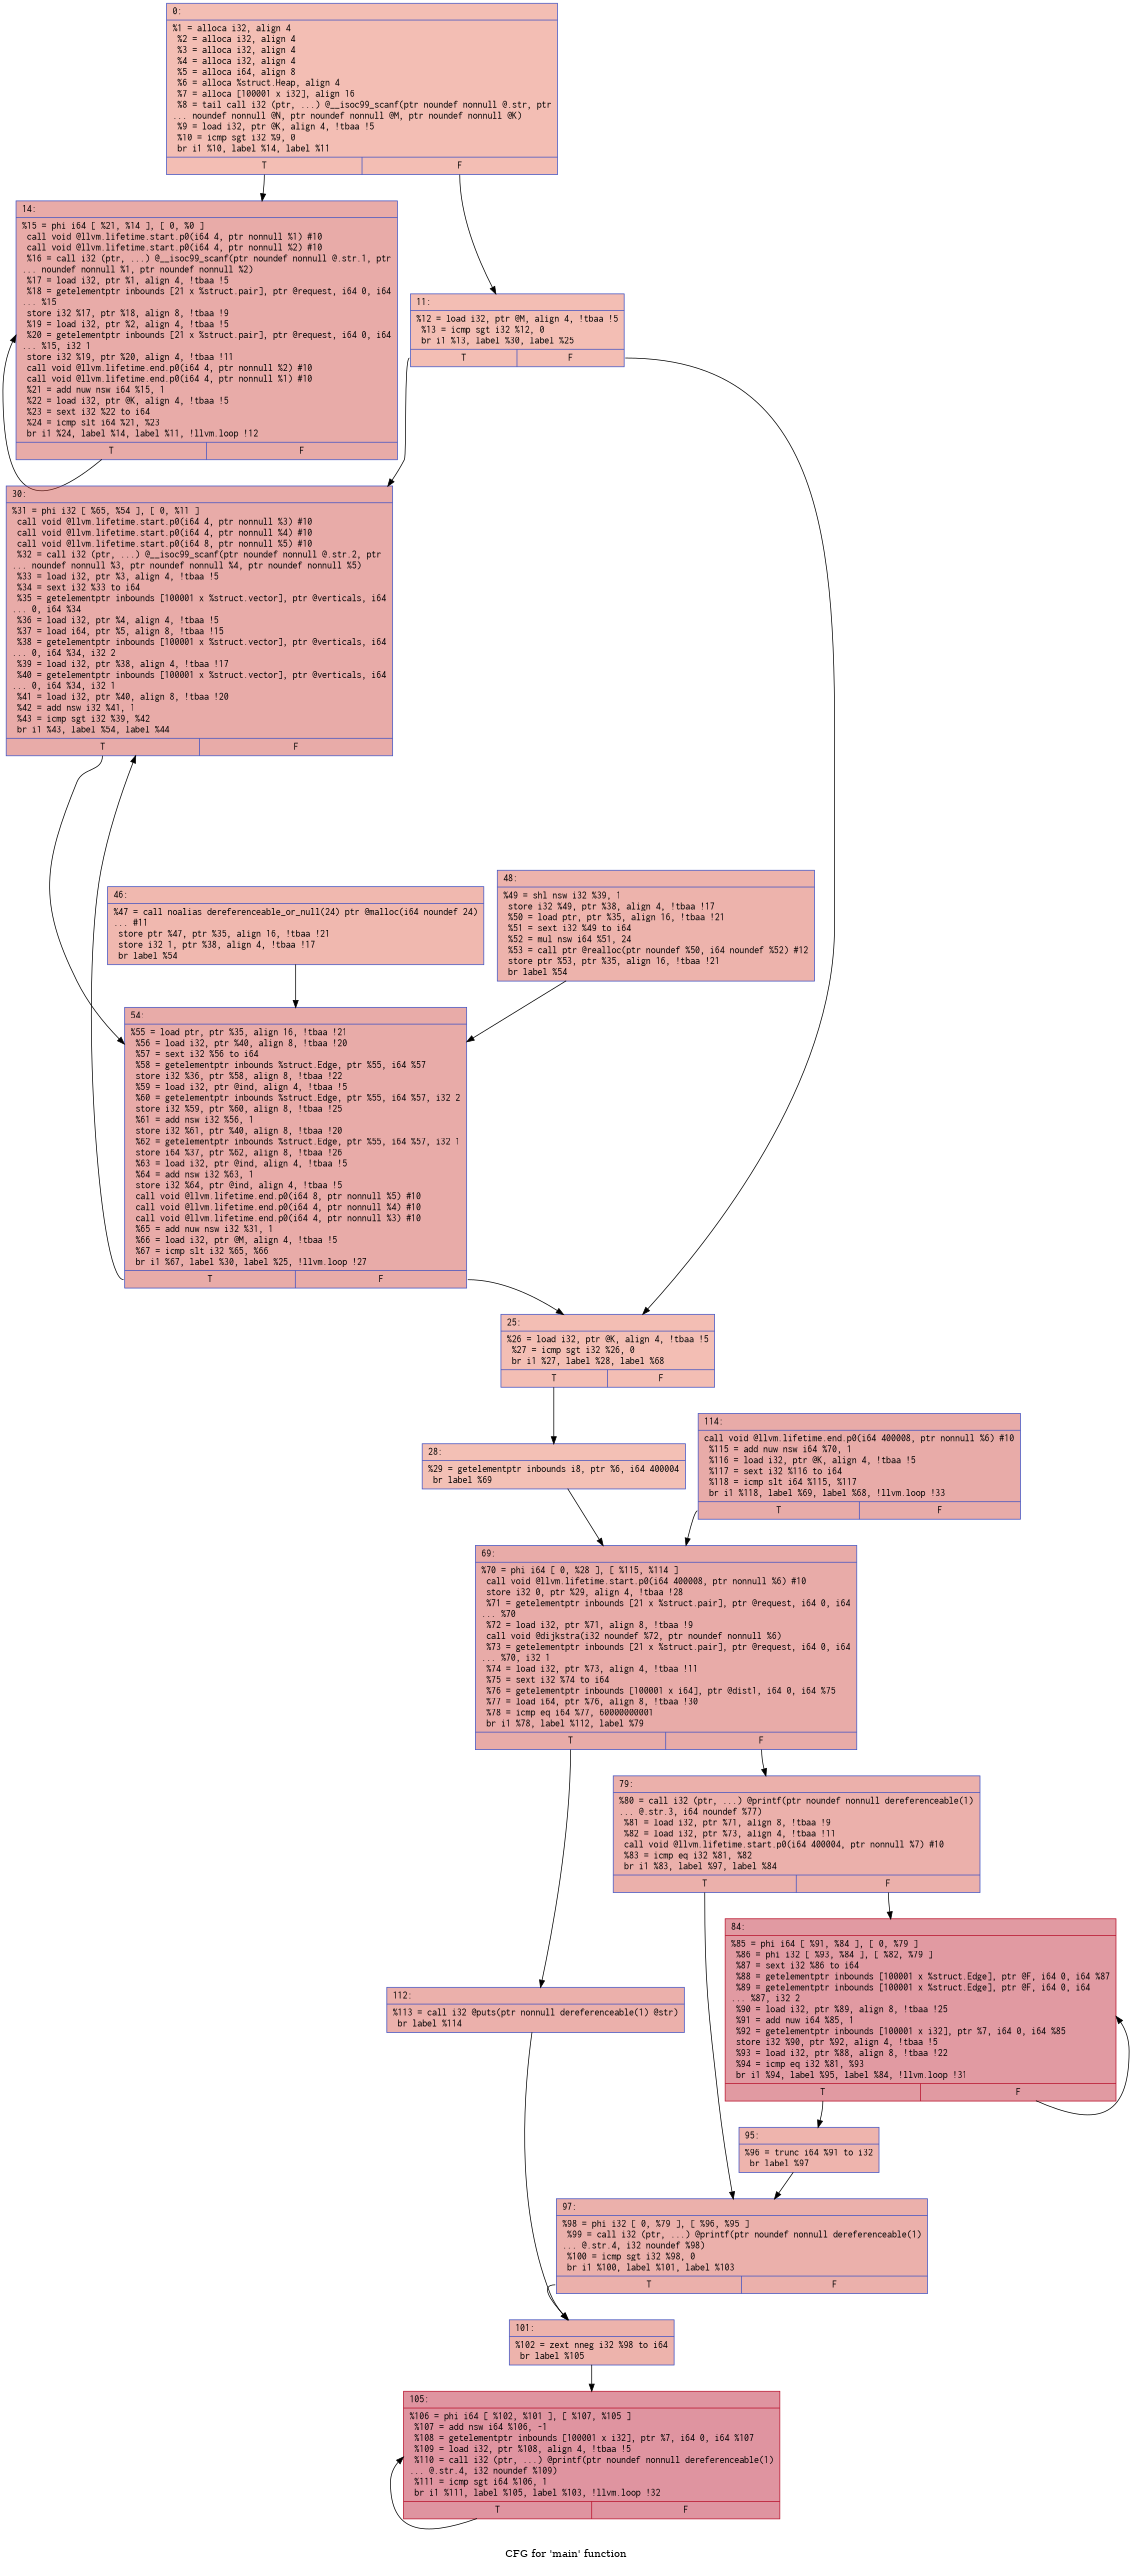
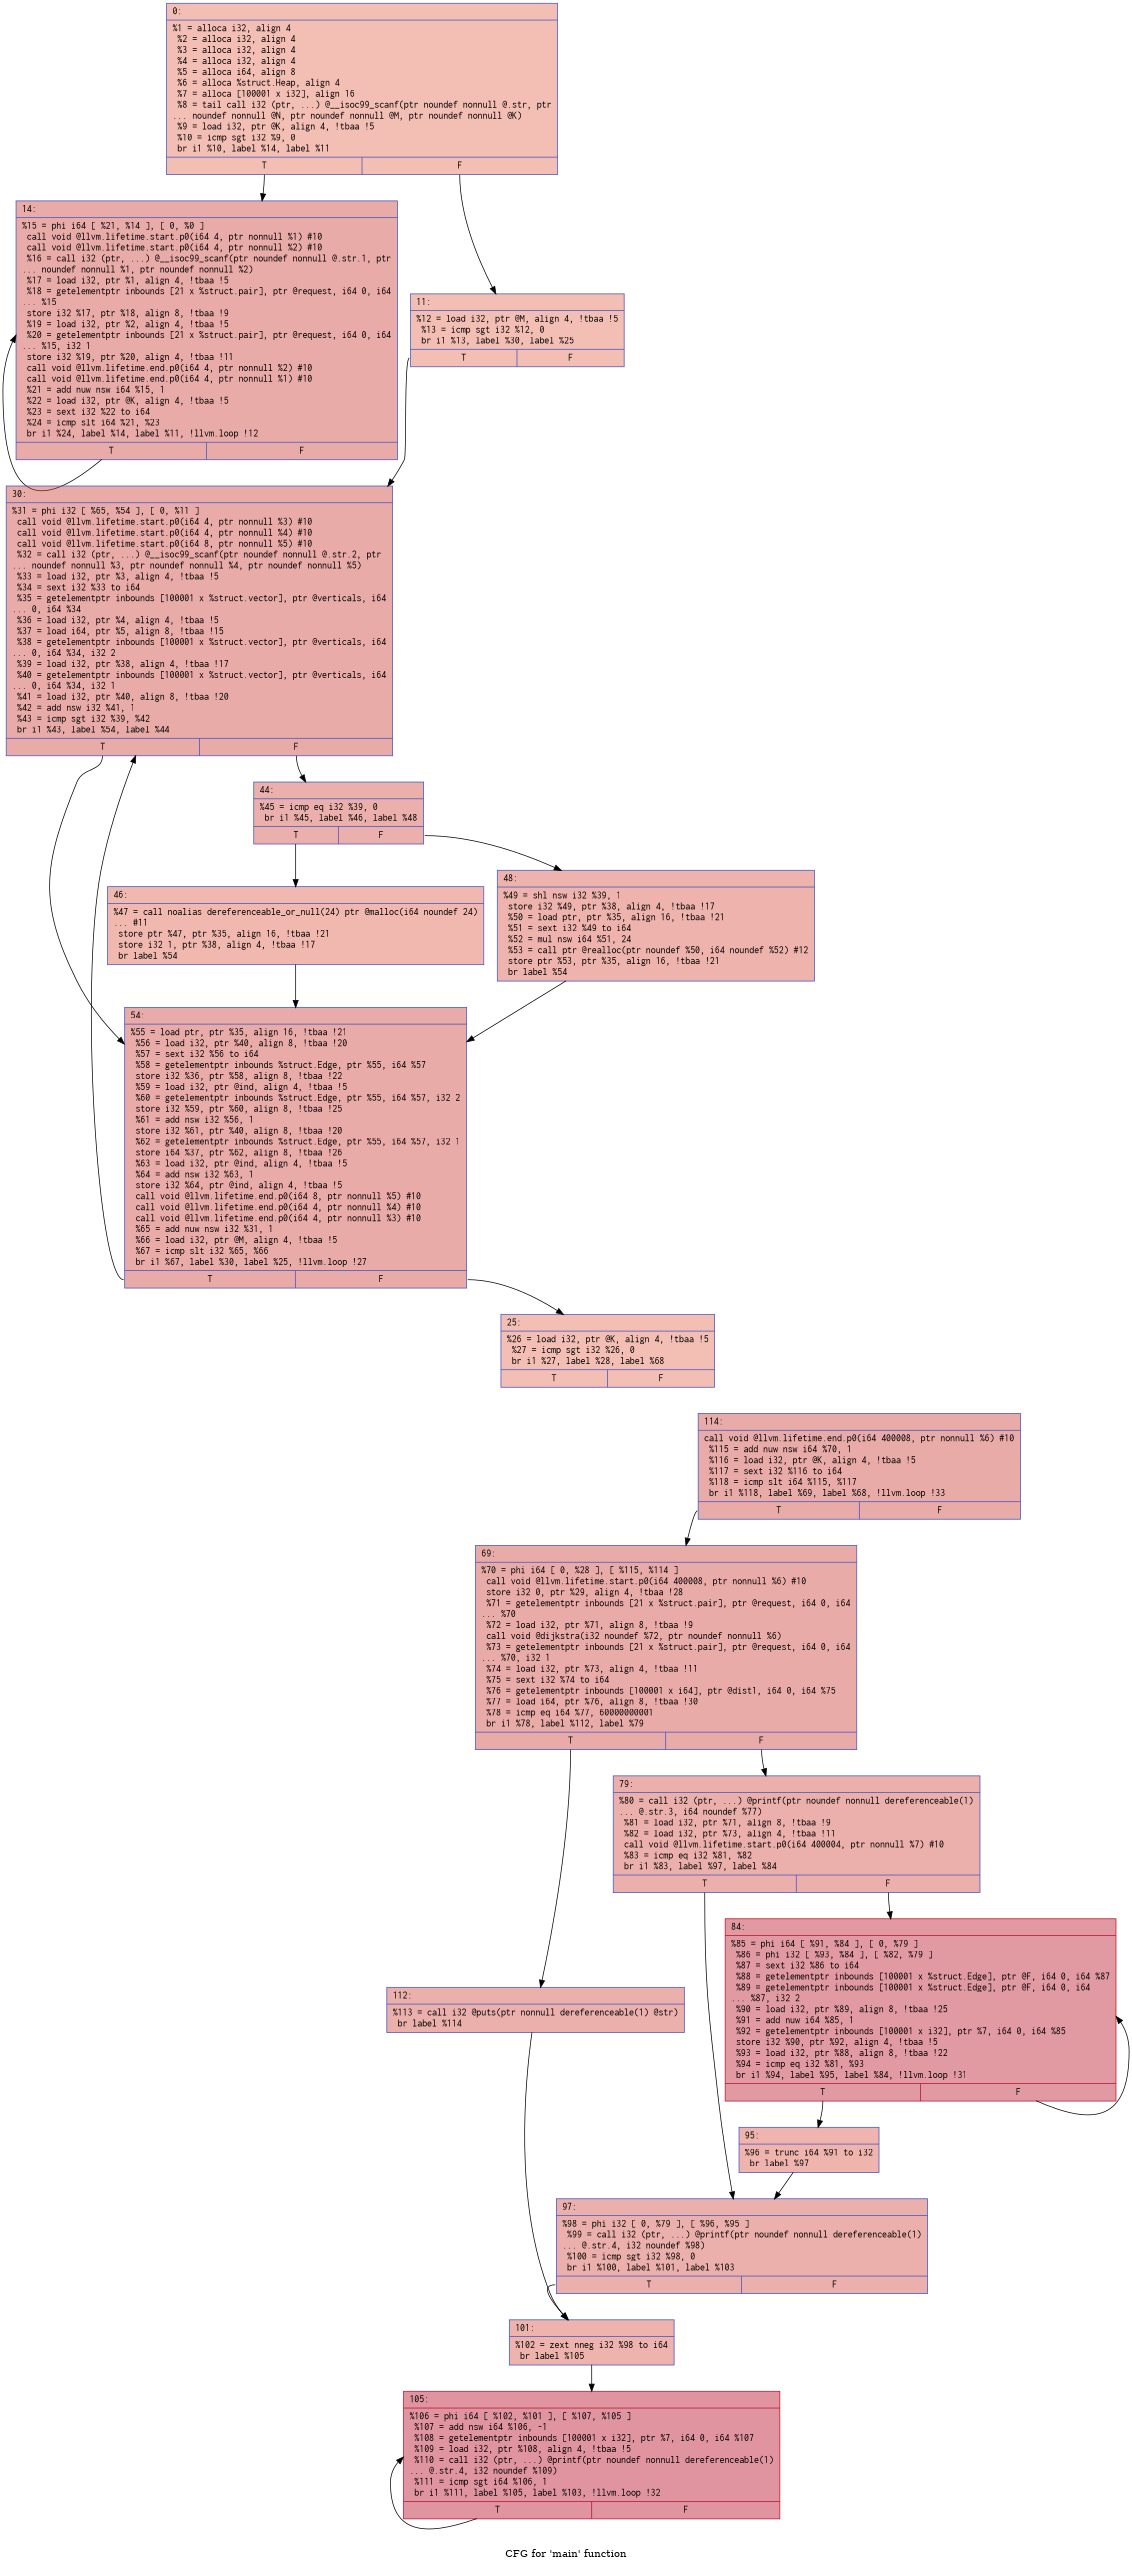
edge "11:" -> "25:": removed
node "44:": added
node "28:": removed
